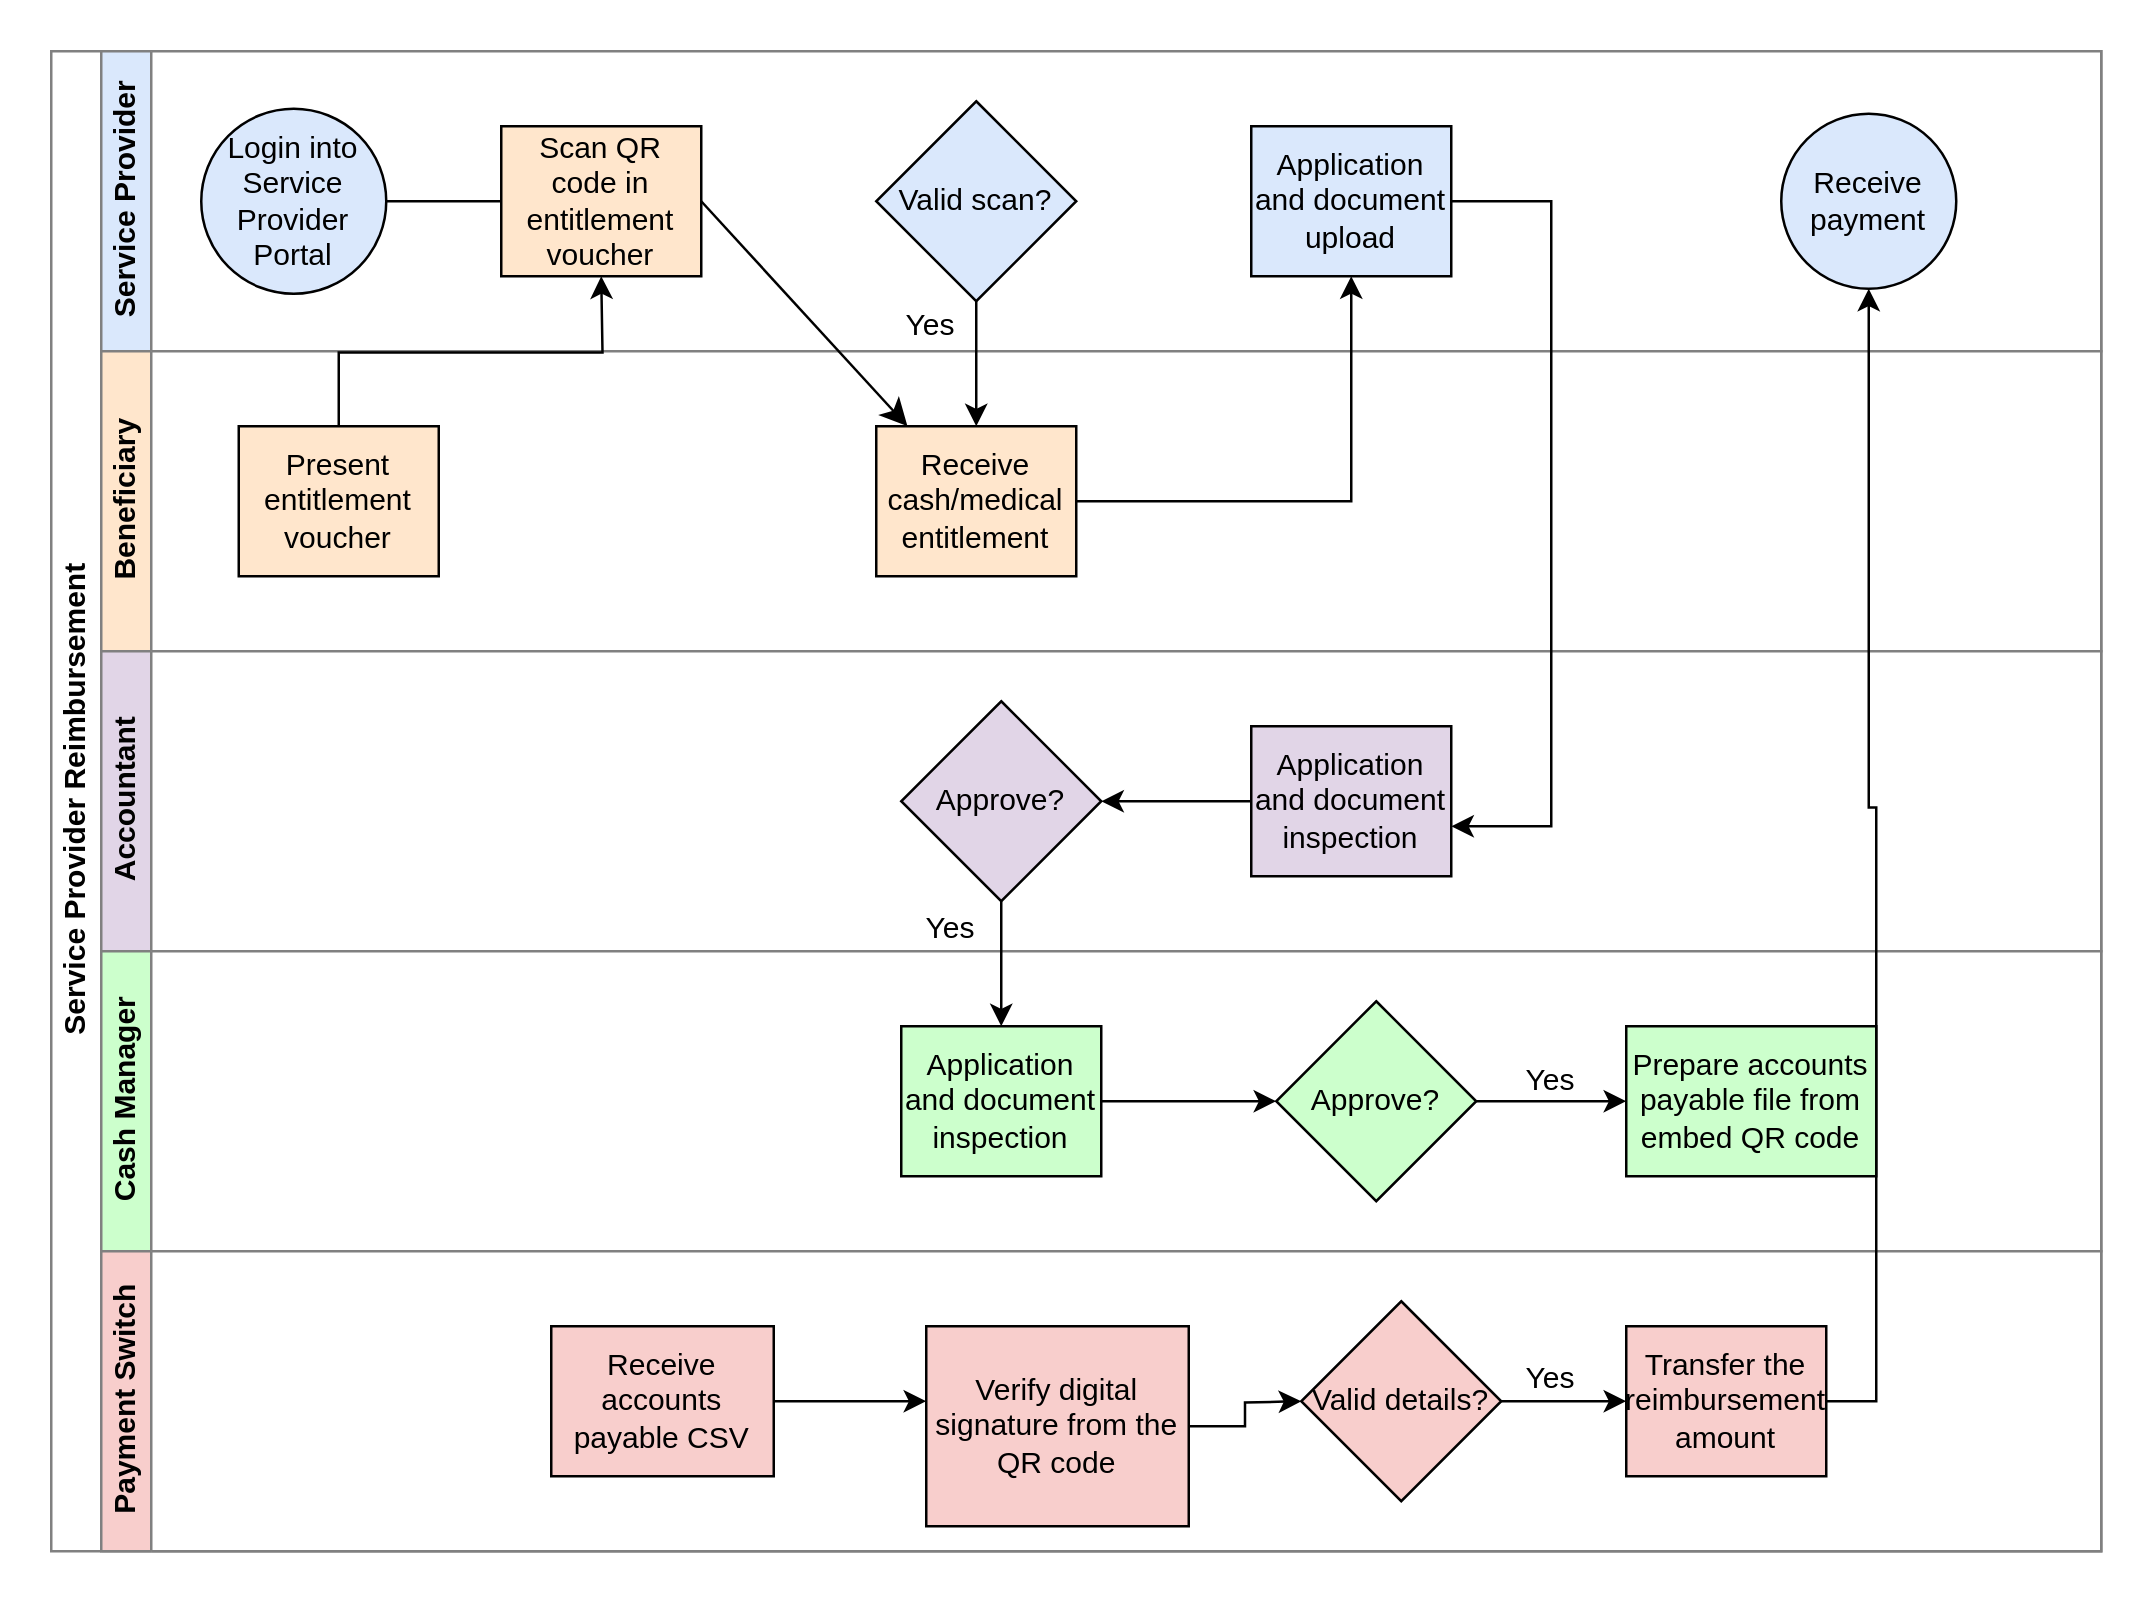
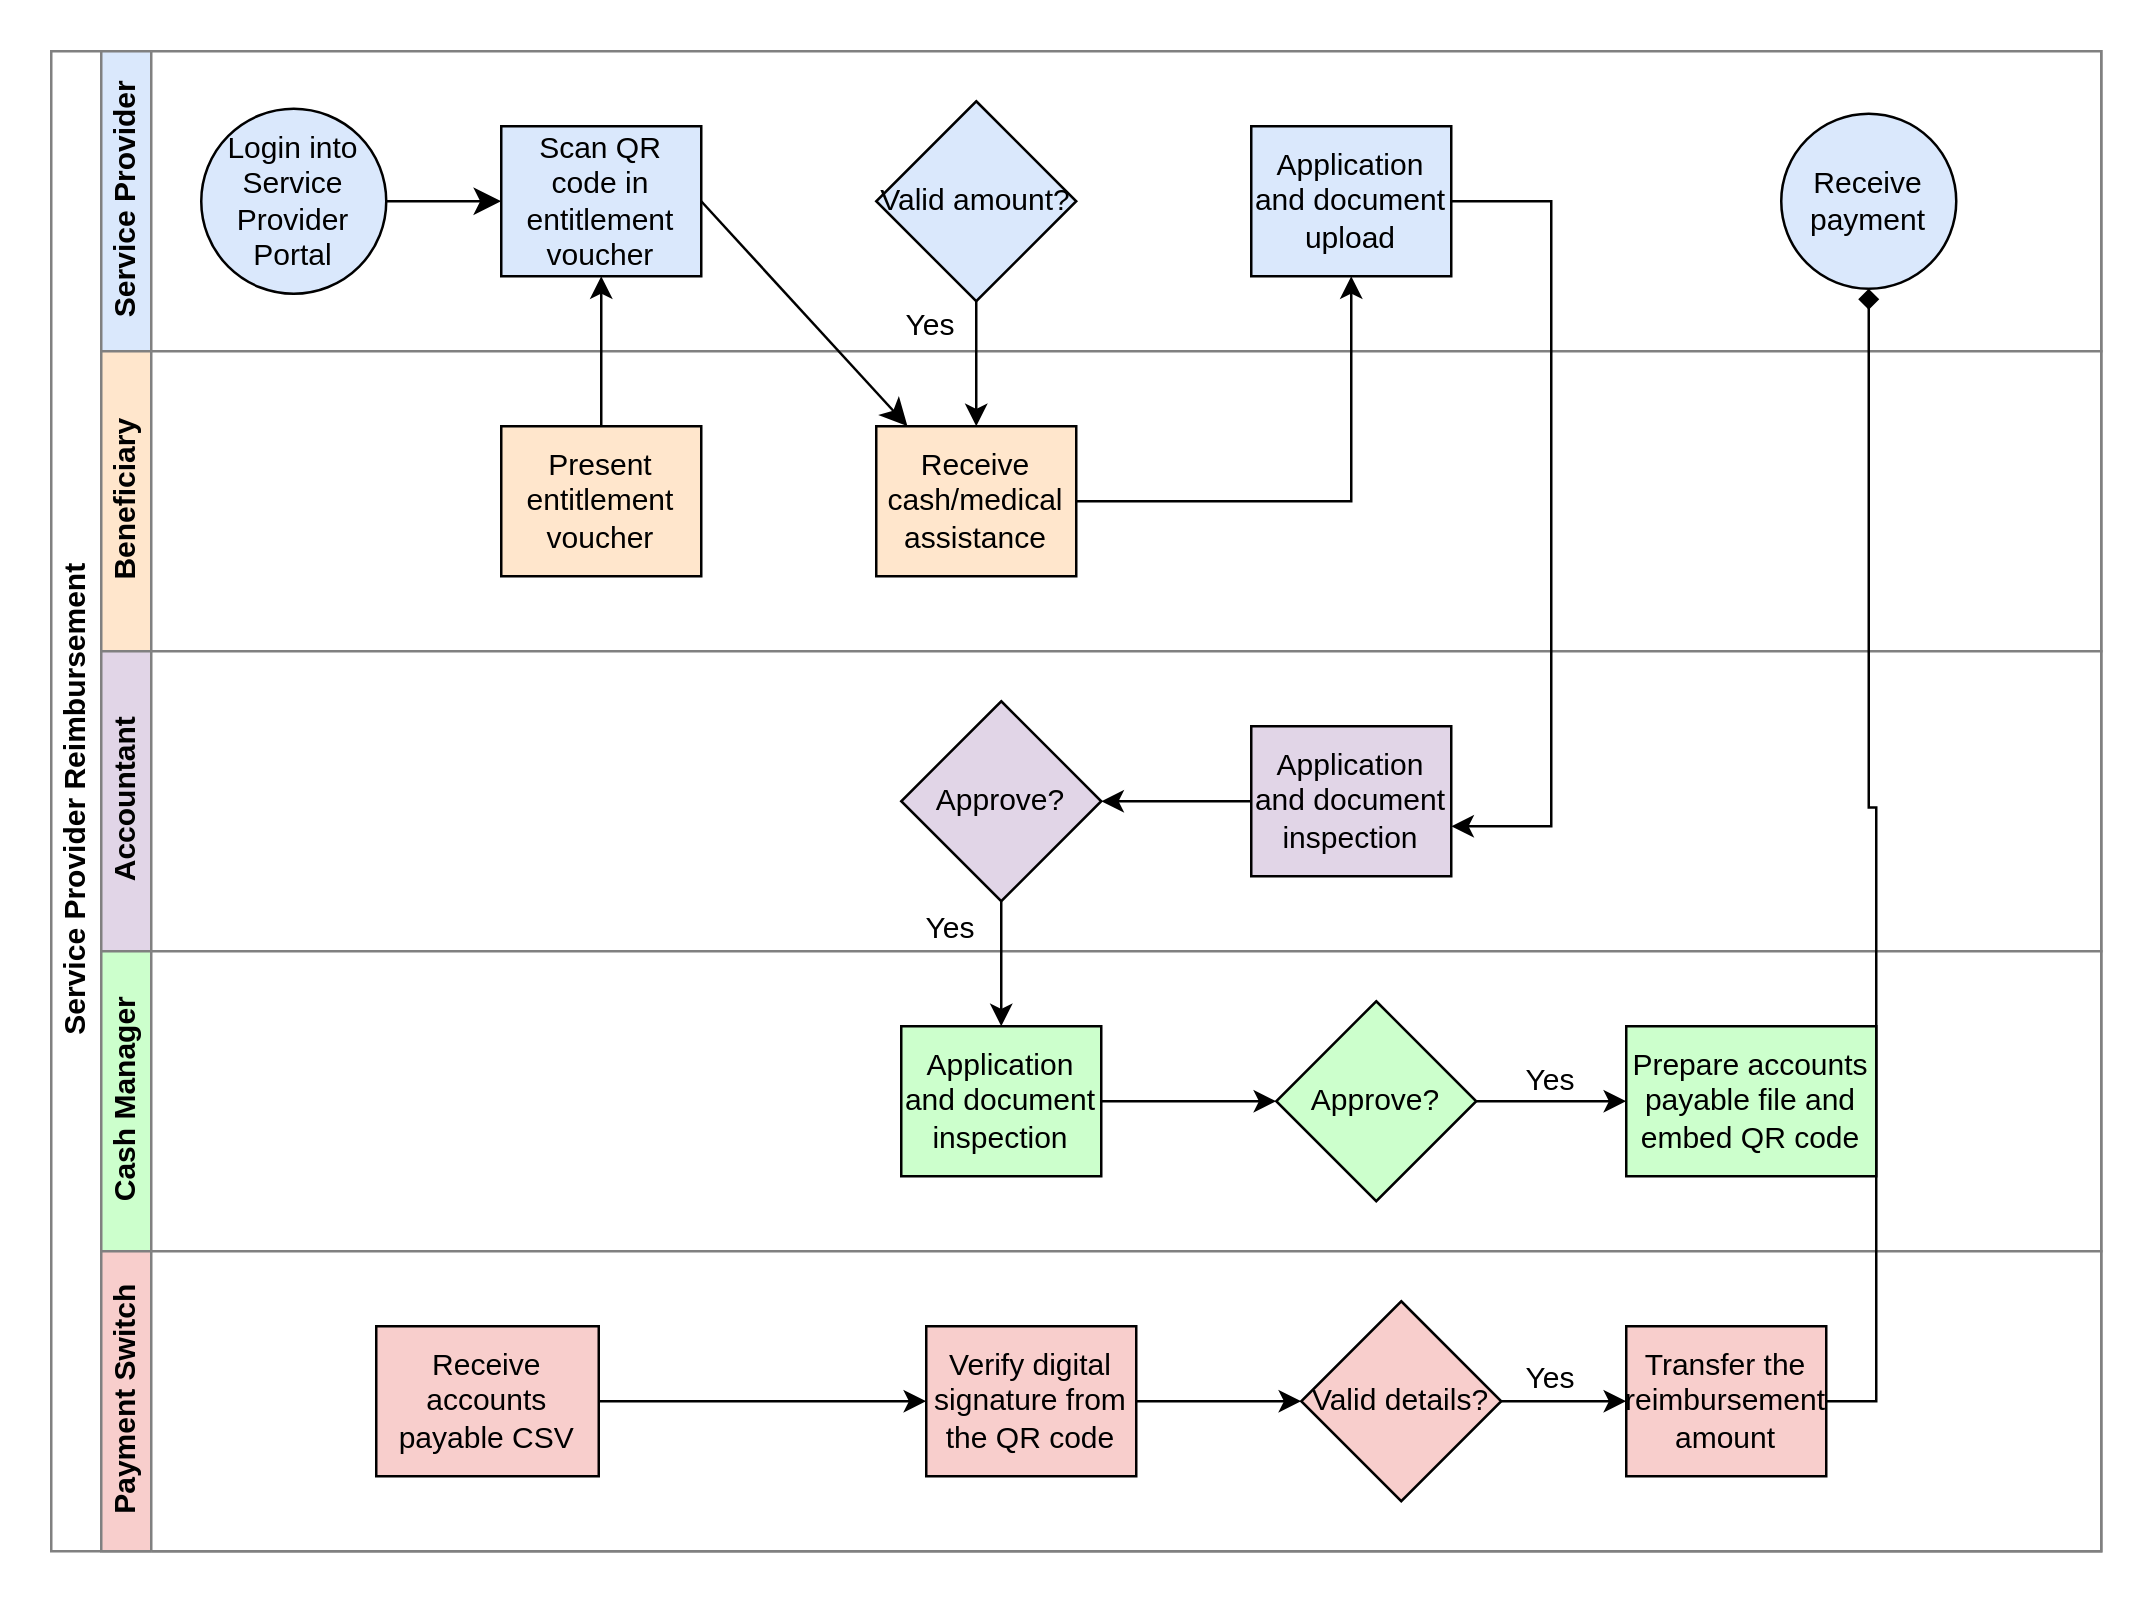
edge "Login into Service Provider Portal" -- "Scan QR code in entitlement voucher": arrowhead none -> classic
node "Scan QR code in entitlement voucher": fillcolor #ffe6cc -> #dae8fc
node "Valid scan?": label "Valid scan?" -> "Valid amount?"
edge "Transfer the reimbursement amount" -> "Receive payment": arrowhead classic -> diamond
node "Present entitlement voucher": moved (339, 501) -> (601, 501)
node "Receive cash/medical entitlement": label "Receive cash/medical entitlement" -> "Receive cash/medical assistance"
node "Prepare accounts payable file from embed QR code": label "Prepare accounts payable file from embed QR code" -> "Prepare accounts payable file and embed QR code"
node "Receive accounts payable CSV": moved (663, 1401) -> (488, 1401)
node "Verify digital signature from the QR code": size 263x200 -> 210x150
